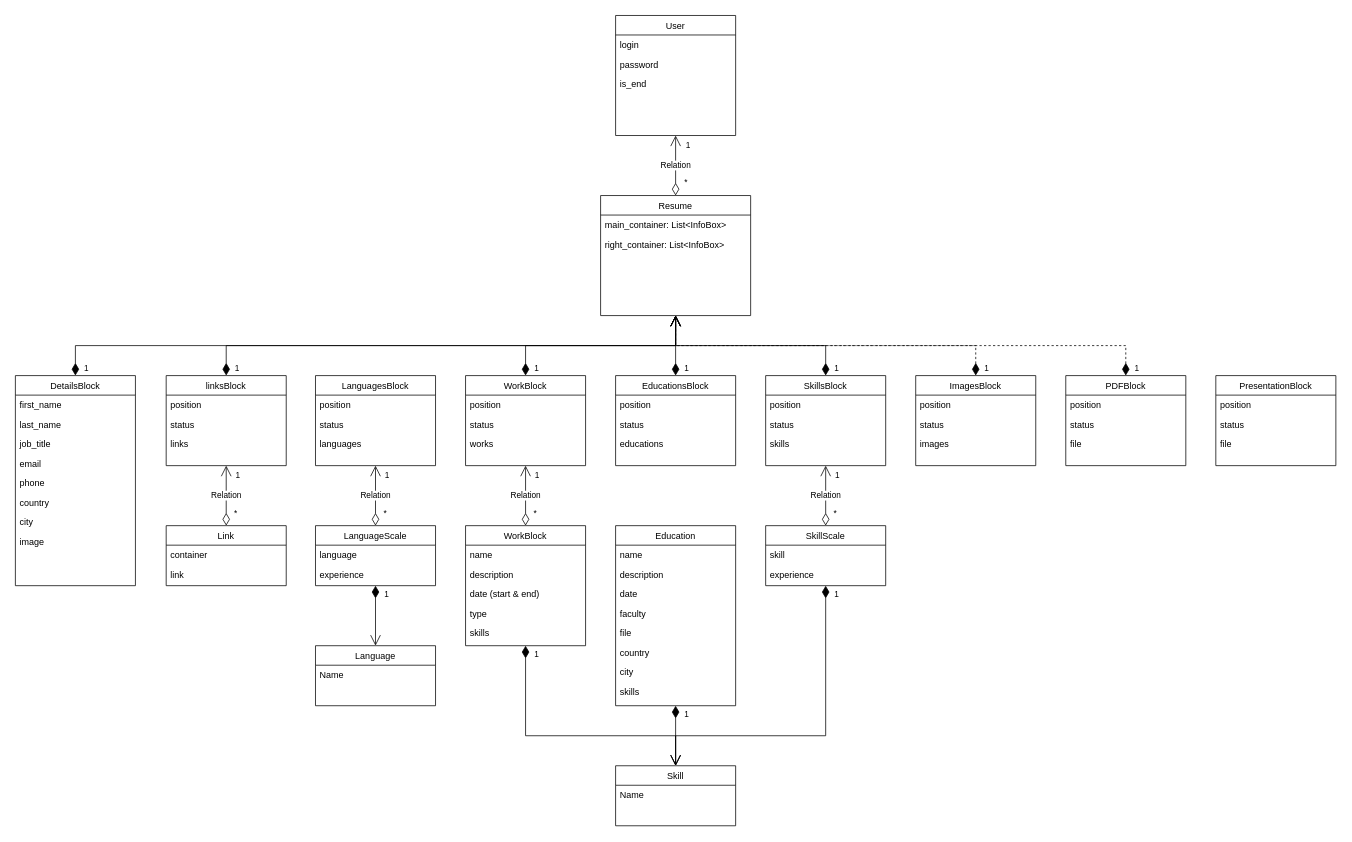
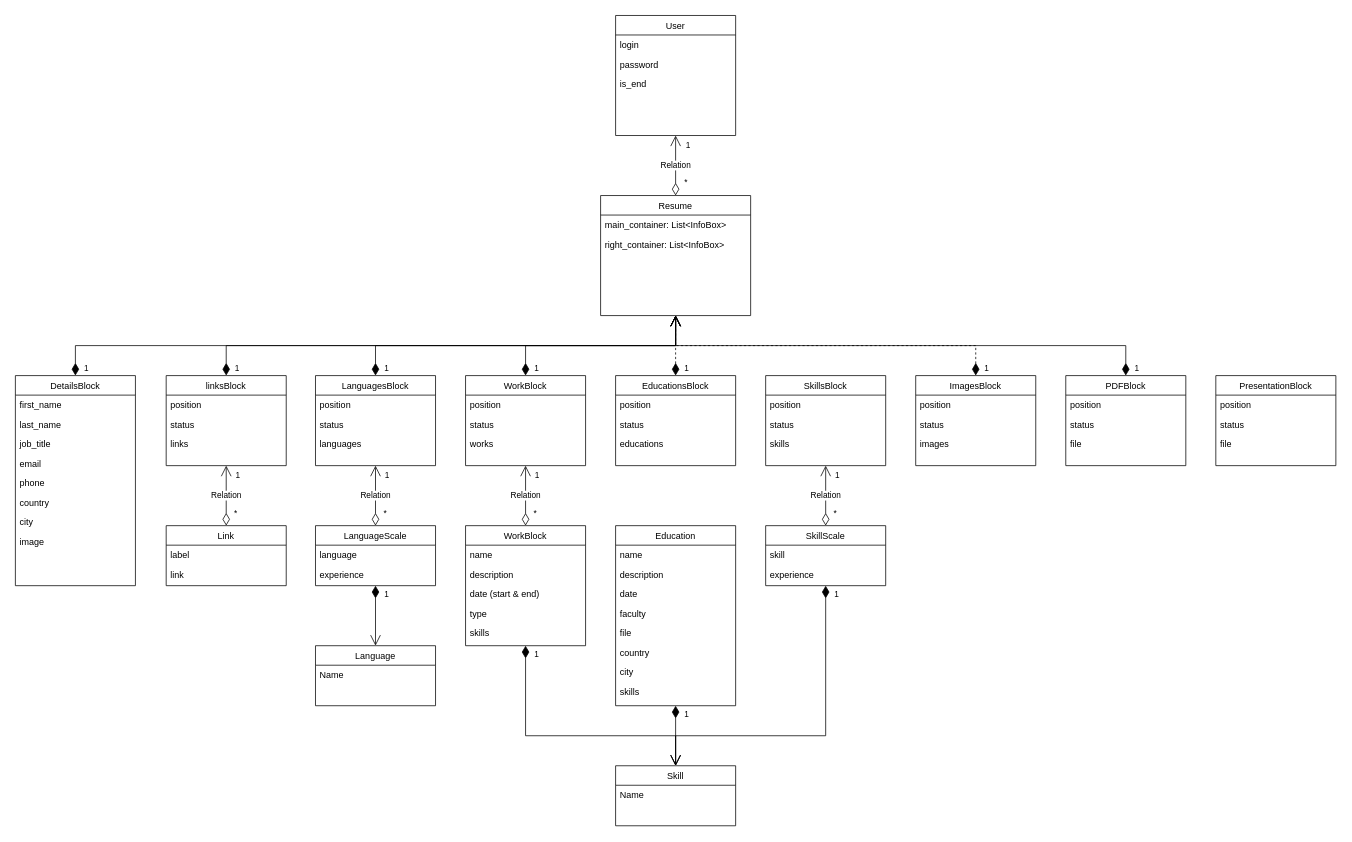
edge "Resume" -- "PDFBlock": style dashed -> solid
edge "Resume" -- "LanguagesBlock": added, label "1"
edge "Resume" -- "EducationsBlock": style solid -> dashed
edge "Resume" -- "SkillsBlock": removed, label "1"
node "container": label "container" -> "label"
